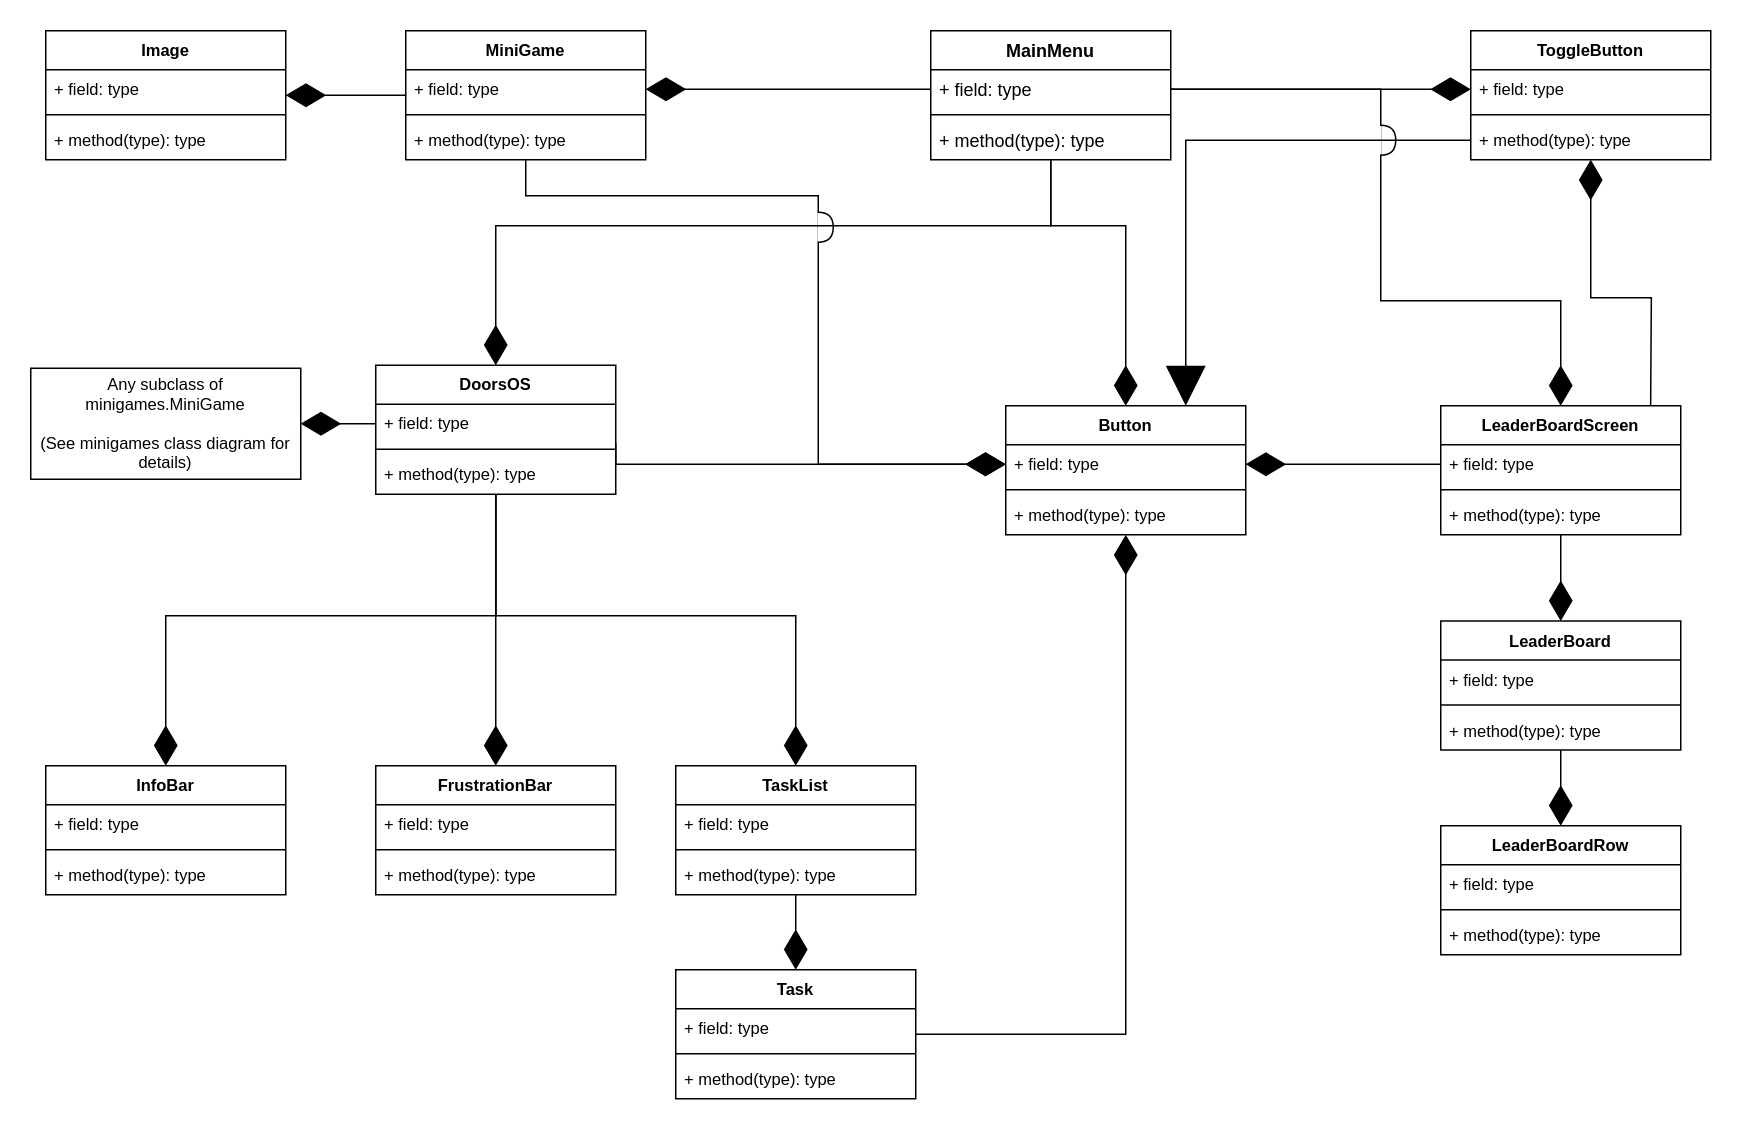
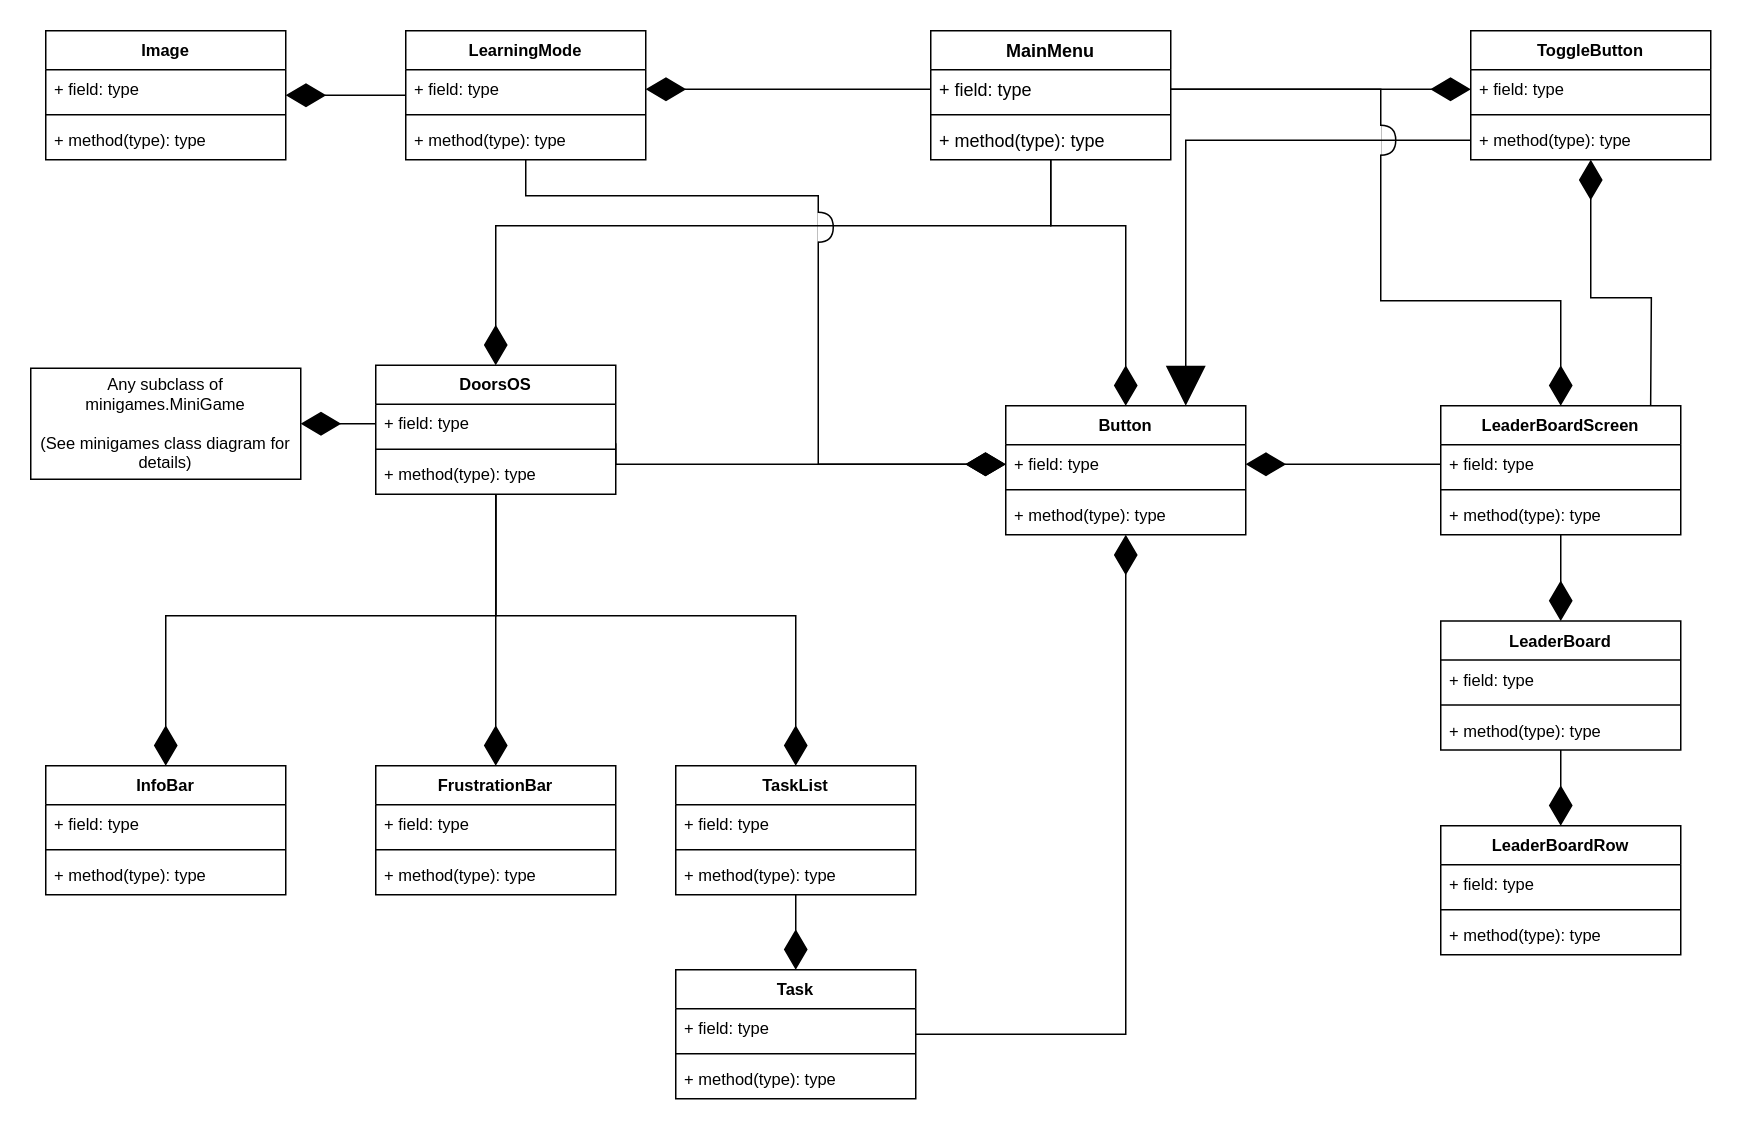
node "MiniGame": label "MiniGame" -> "LearningMode"
